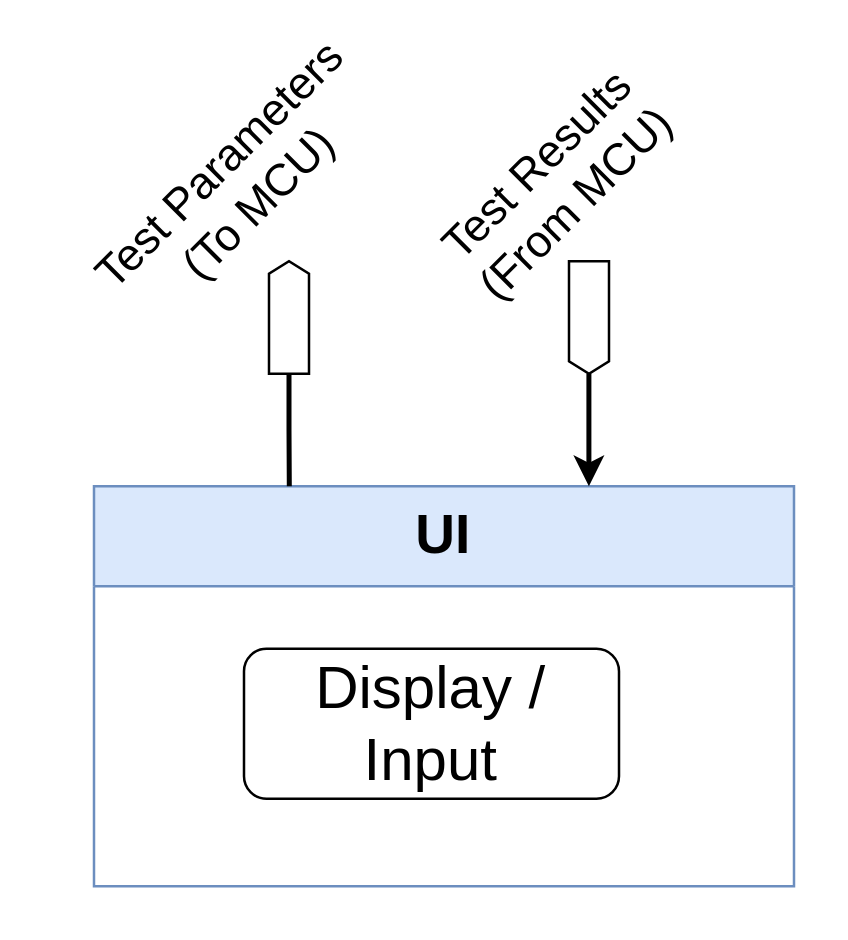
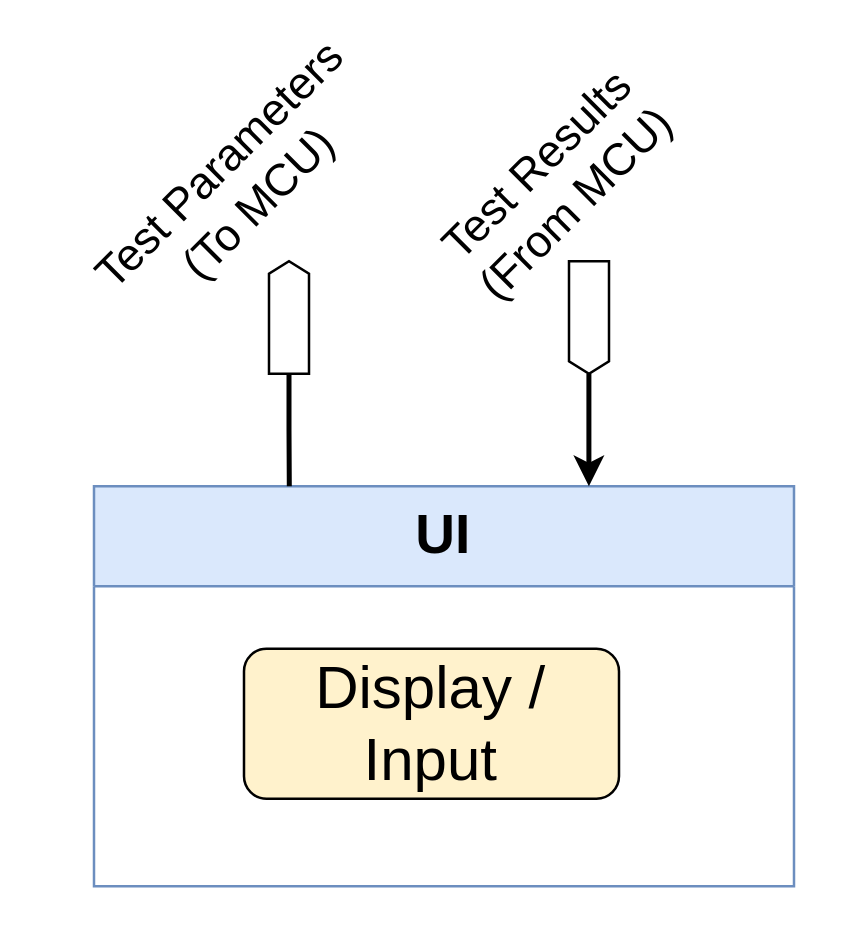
node "Display / Input": fillcolor #ffffff -> #fff2cc
